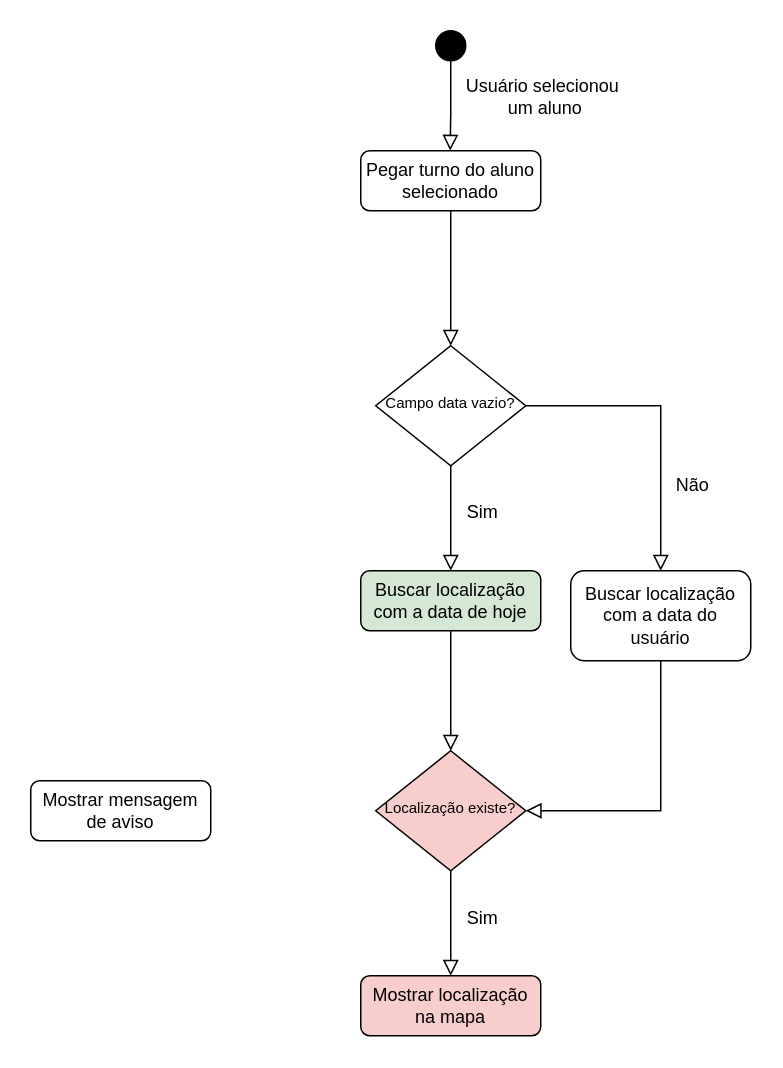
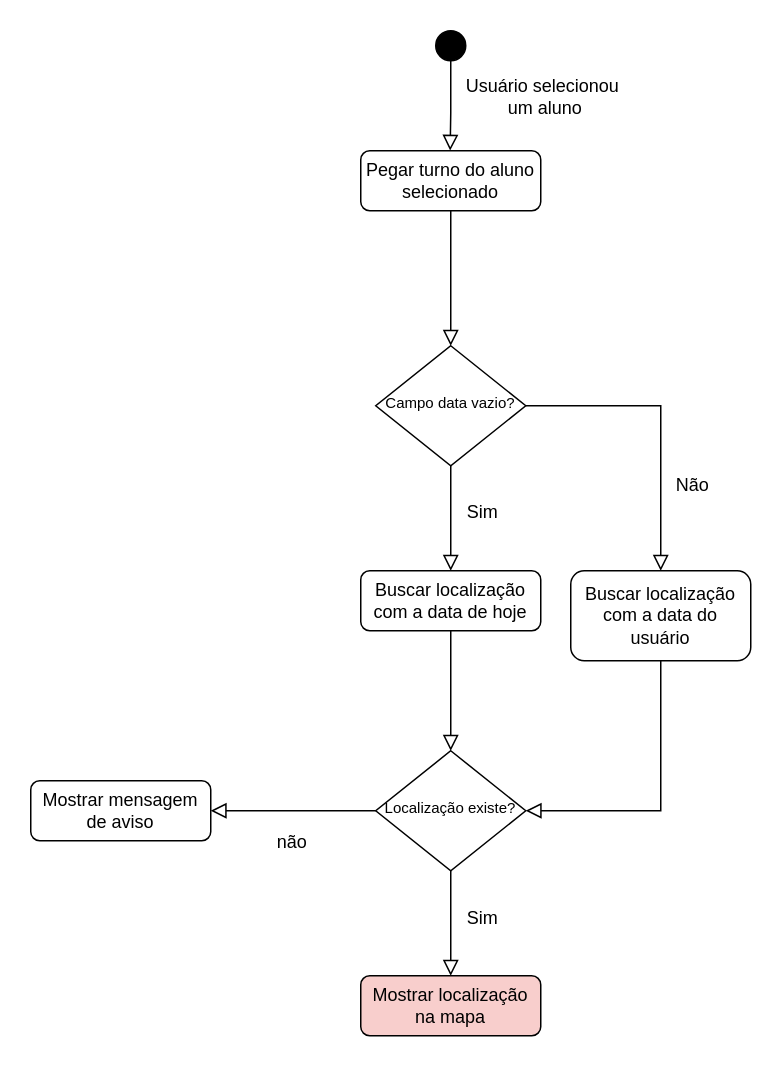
node "Buscar localização com a data de hoje": fillcolor #d5e8d4 -> #ffffff
edge "Localização existe?" -> "Mostrar mensagem de aviso": added, label "não"
node "Localização existe?": fillcolor #f8cecc -> #ffffff
